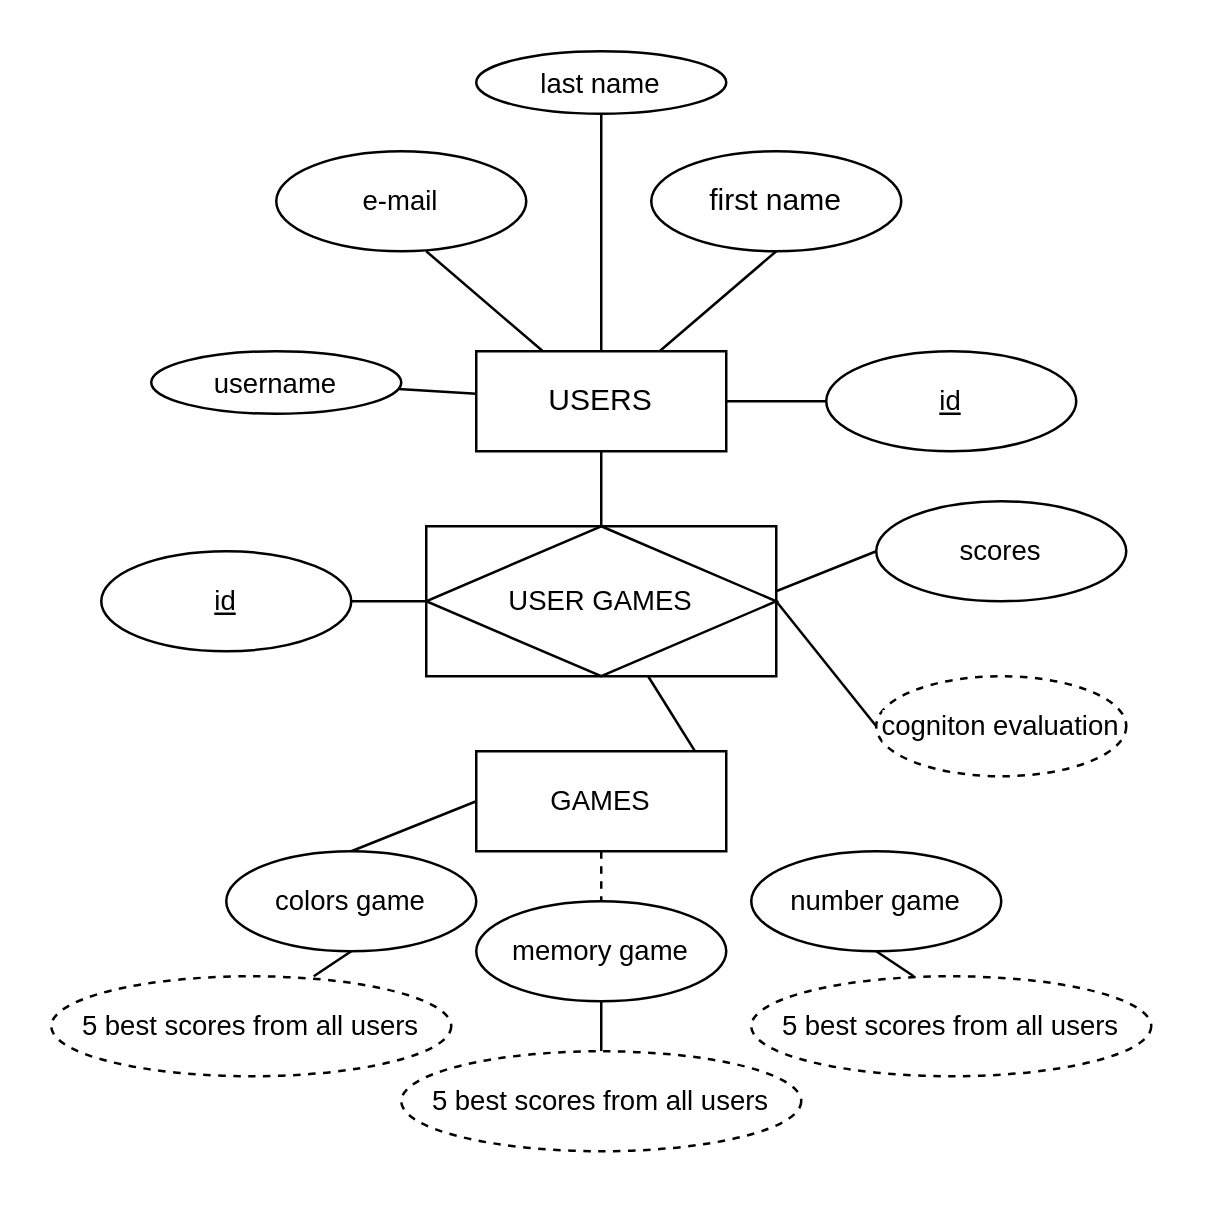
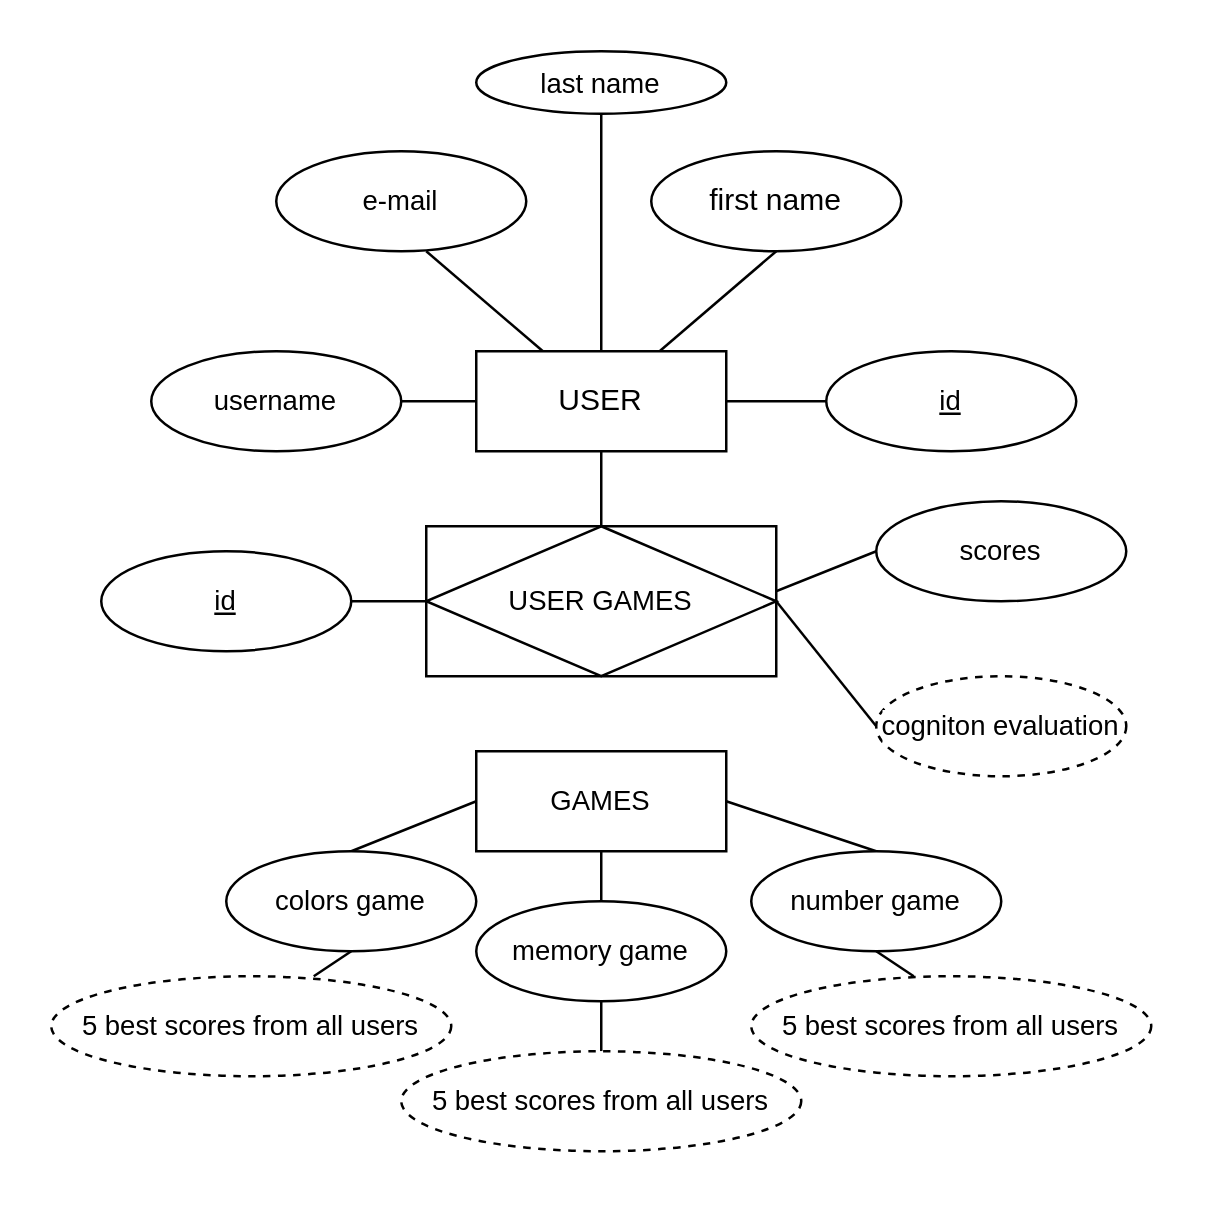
node "username": size 250x63 -> 250x100
node "USERS": label "USERS" -> "USER"
edge "USER GAMES" -- "GAMES": now "number game" -- "GAMES"
edge "GAMES" -- "memory game": style dashed -> solid
